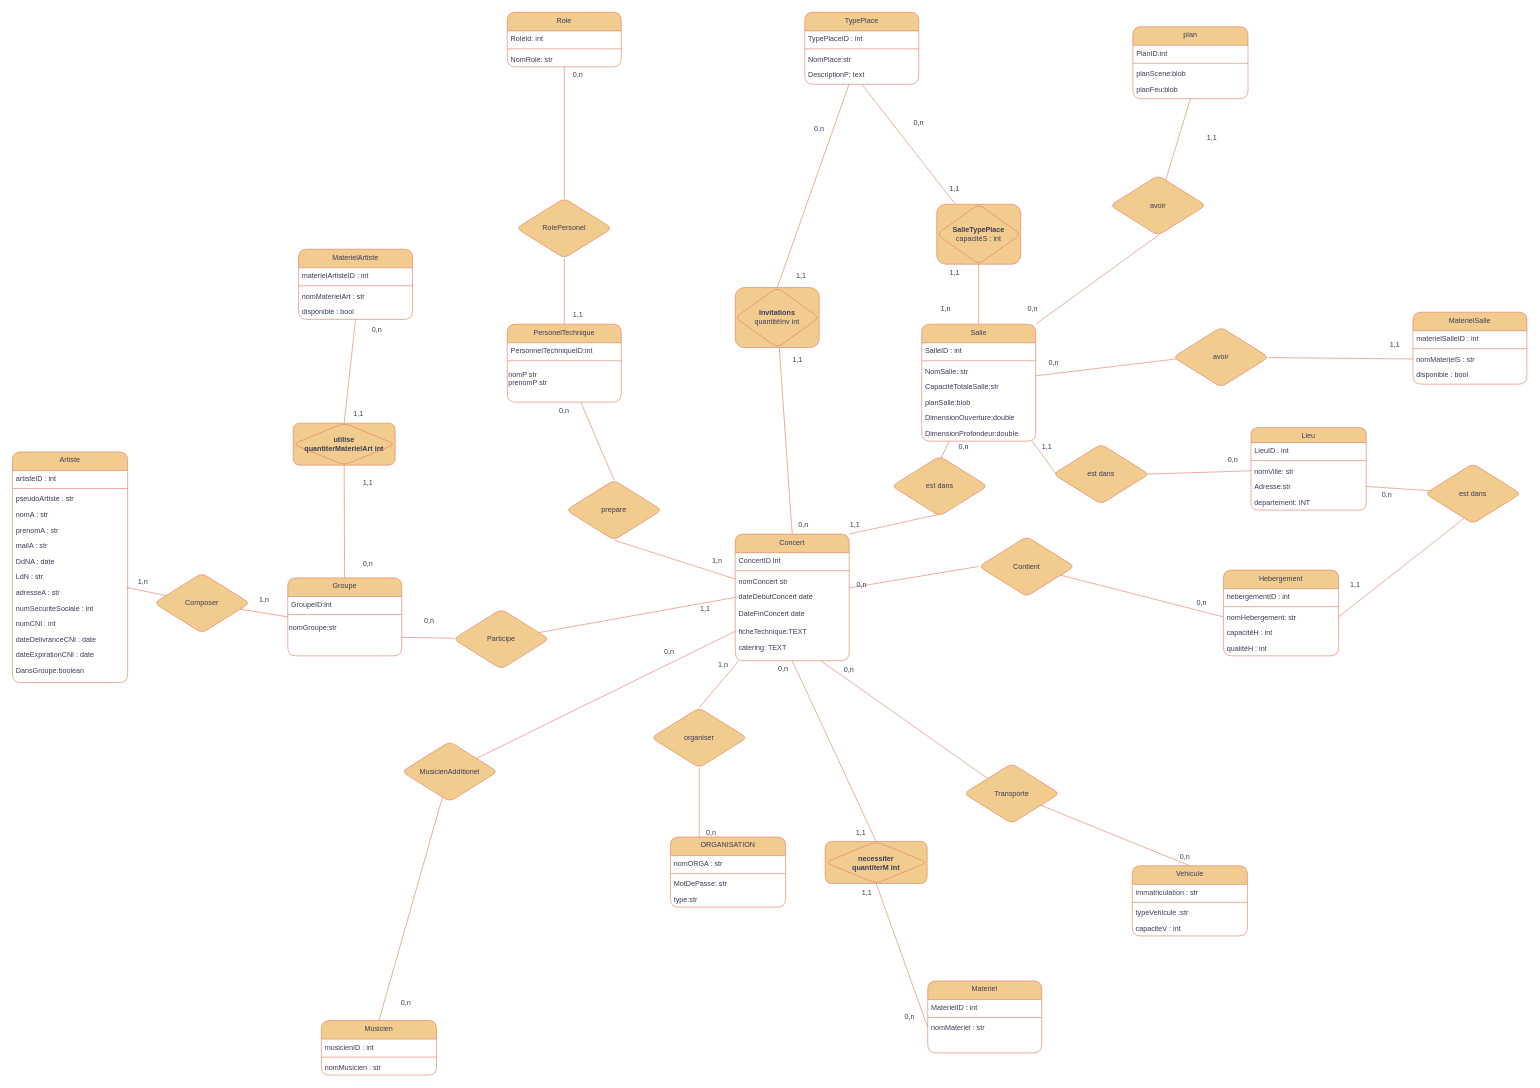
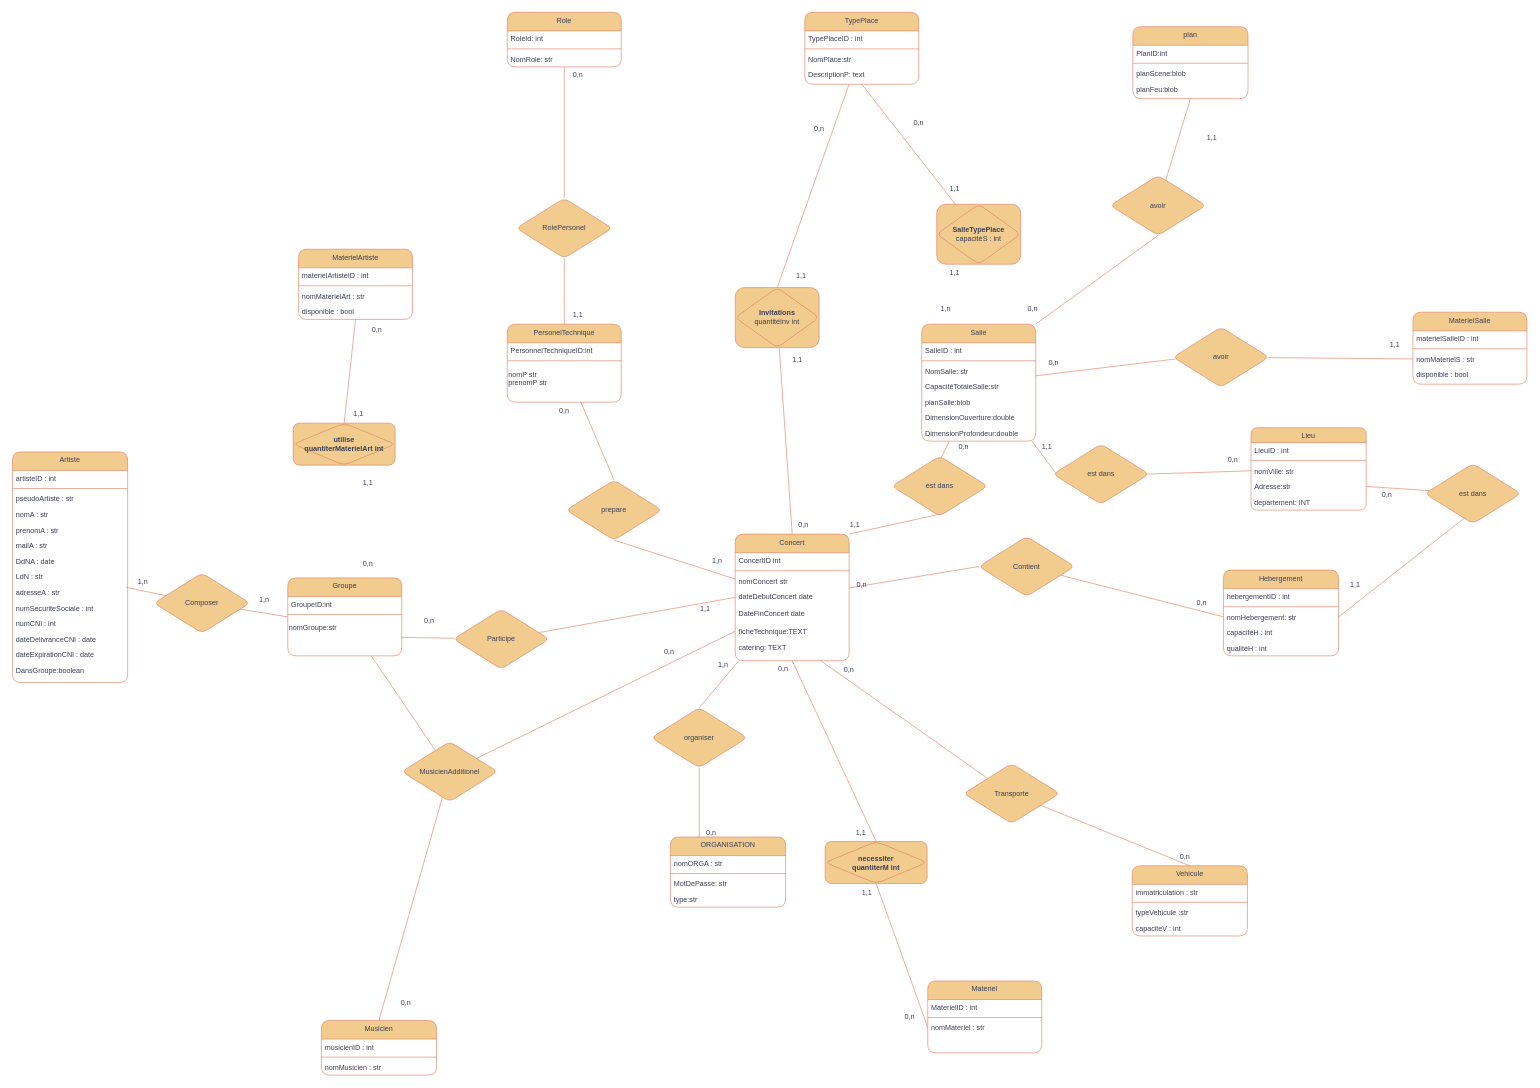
edge "SalleTypePlace capacitéS : int" -- "Salle": removed
edge "utilise quantiterMaterielArt int" -- "Groupe": now "MusicienAdditionel" -- "Groupe"
